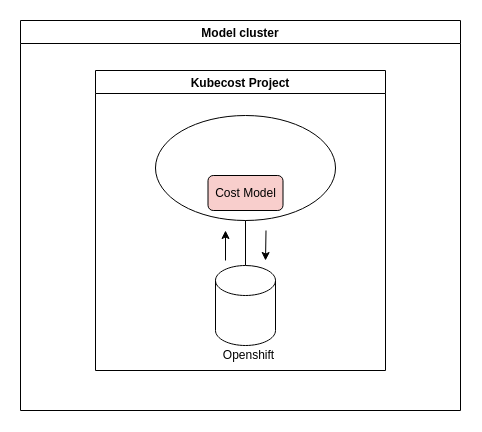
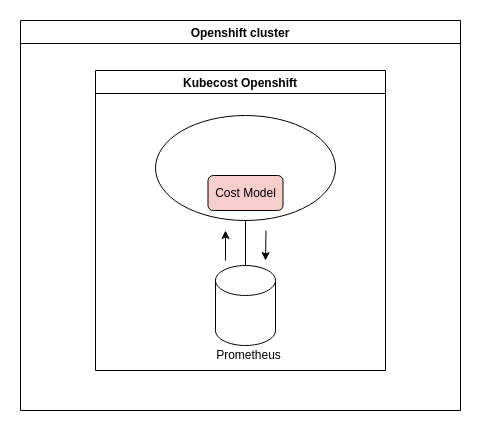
node "Model cluster": label "Model cluster" -> "Openshift cluster"
node "Kubecost Project": label "Kubecost Project" -> "Kubecost Openshift"
node "Openshift": label "Openshift" -> "Prometheus"
